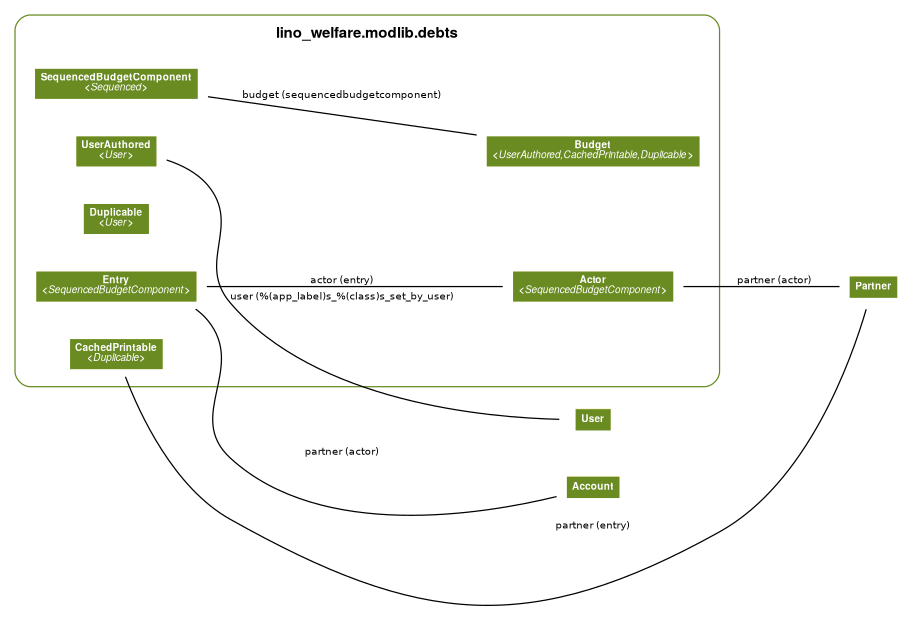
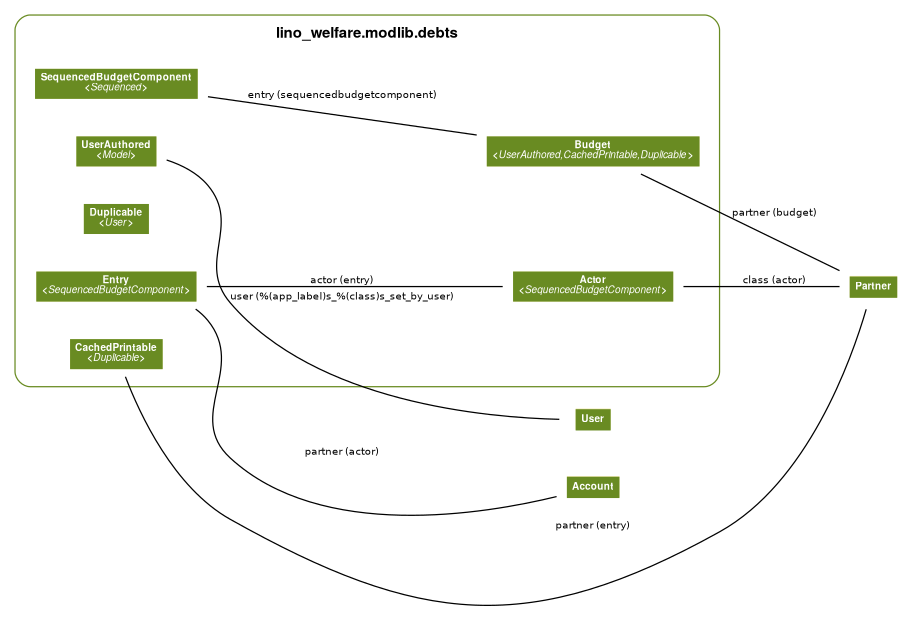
edge "SequencedBudgetComponent" -- "Budget": label "budget (sequencedbudgetcomponent)" -> "entry (sequencedbudgetcomponent)"
node "UserAuthored": text "User" -> "Model"
edge "Budget" -- "Partner": added, label "partner (budget)"
edge "Actor" -- "Partner": label "partner (actor)" -> "class (actor)"
